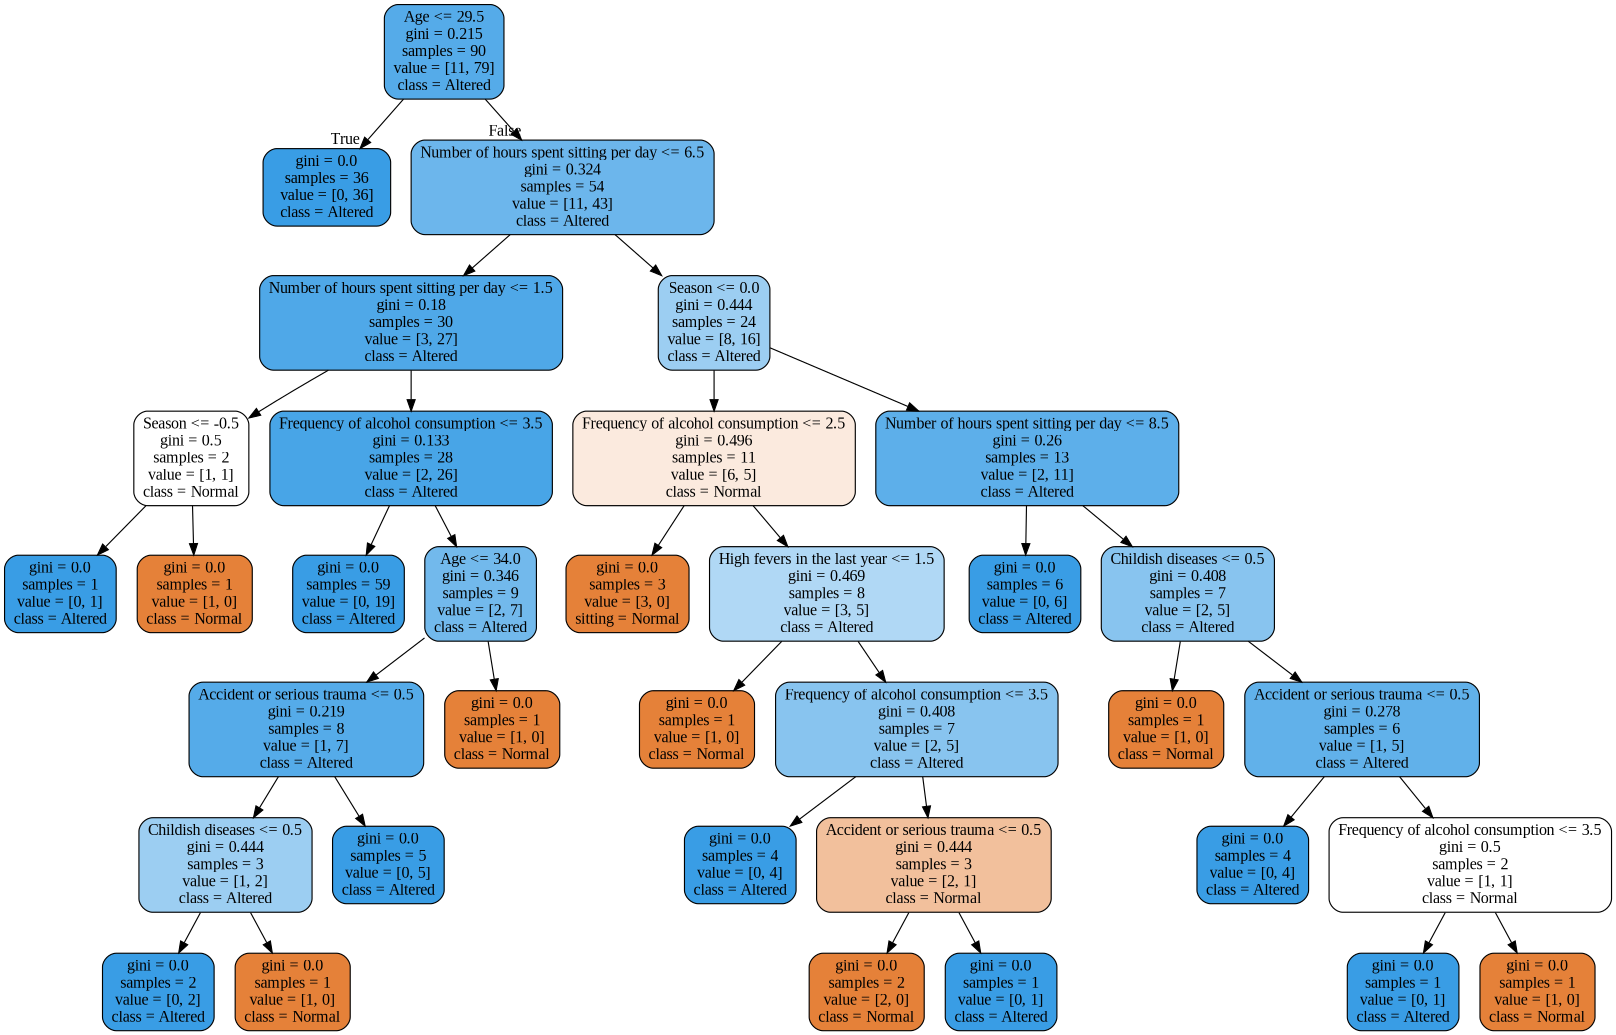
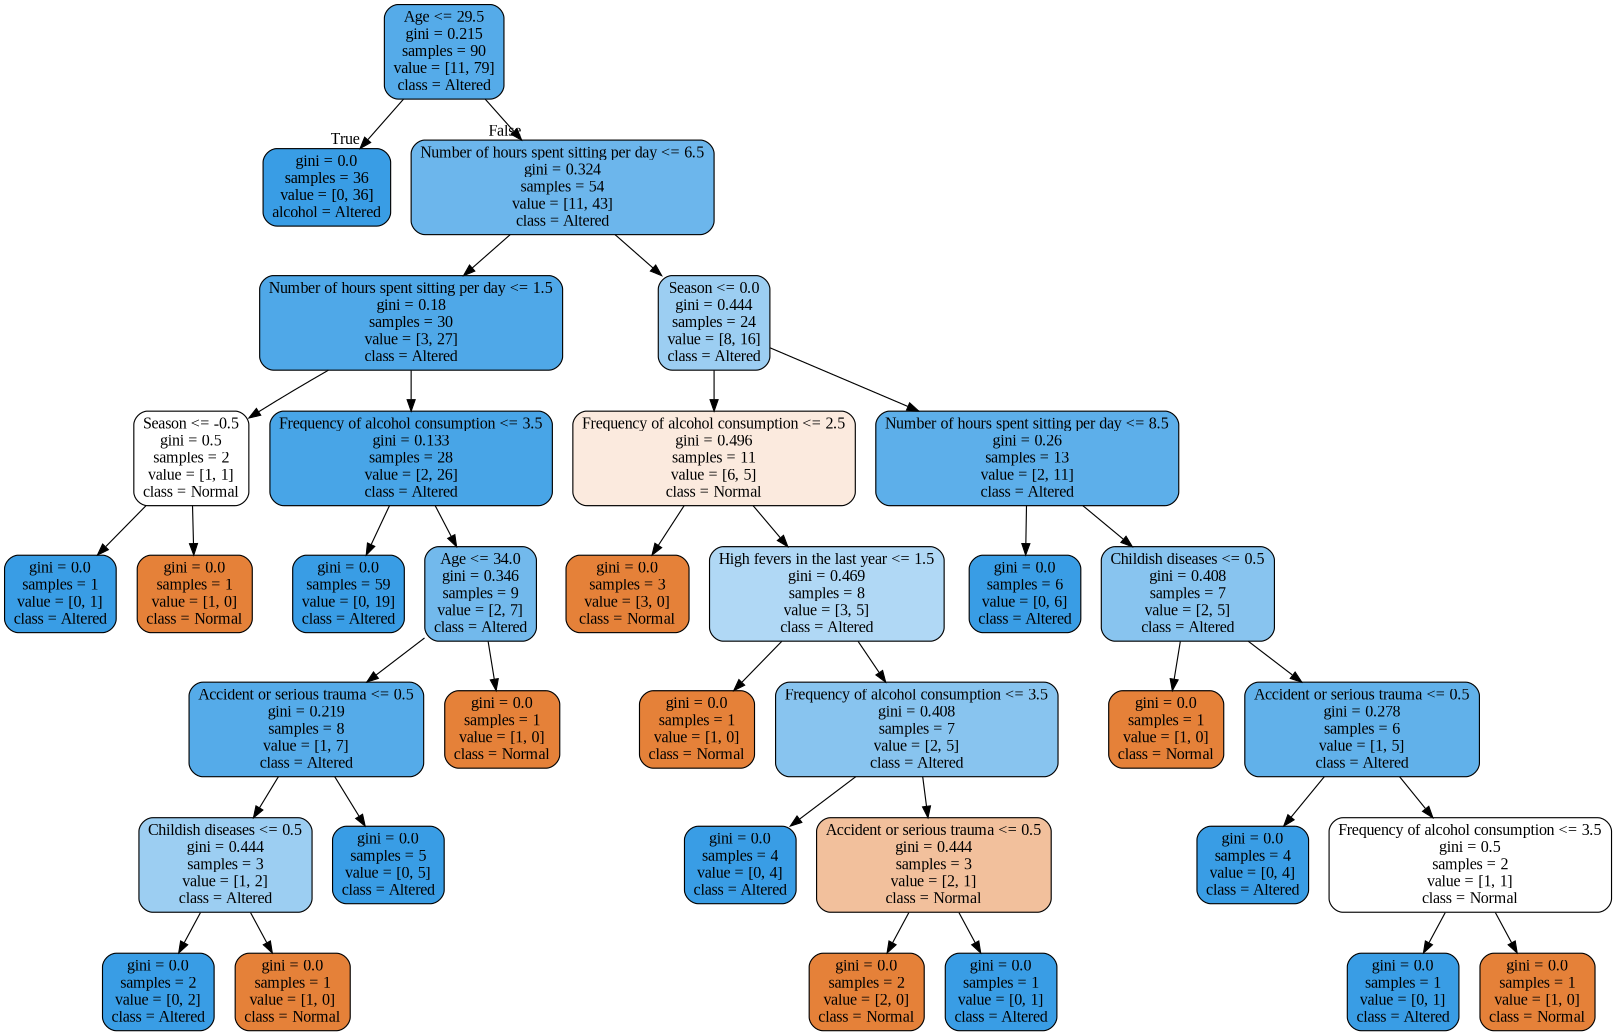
node "gini = 0.0 samples = 36 value = [0, 36] class = Altered": label "gini = 0.0 samples = 36 value = [0, 36] class = Altered" -> "gini = 0.0 samples = 36 value = [0, 36] alcohol = Altered"
node "gini = 0.0 samples = 3 value = [3, 0] sitting = Normal": label "gini = 0.0 samples = 3 value = [3, 0] sitting = Normal" -> "gini = 0.0 samples = 3 value = [3, 0] class = Normal"
